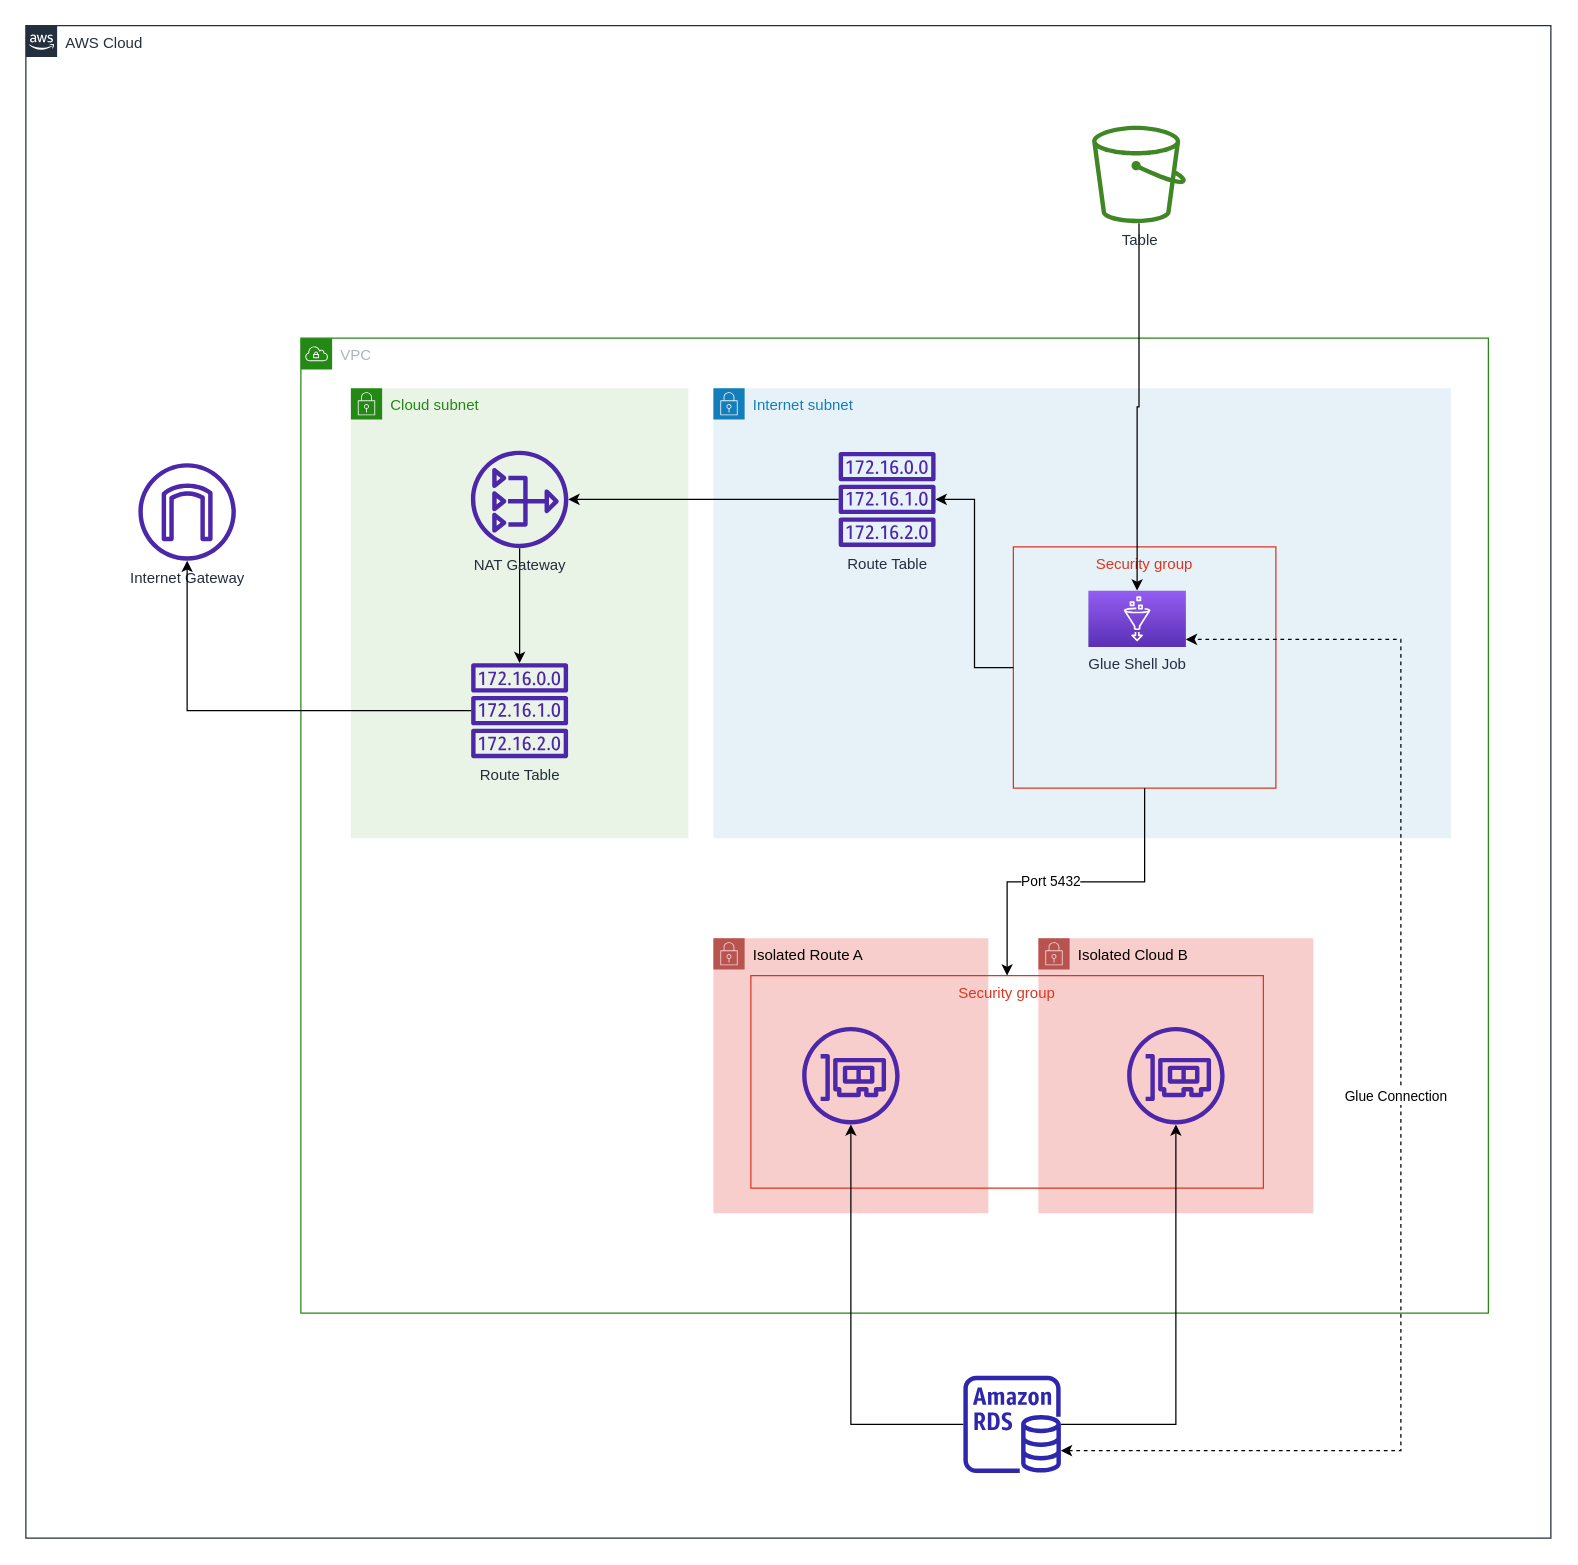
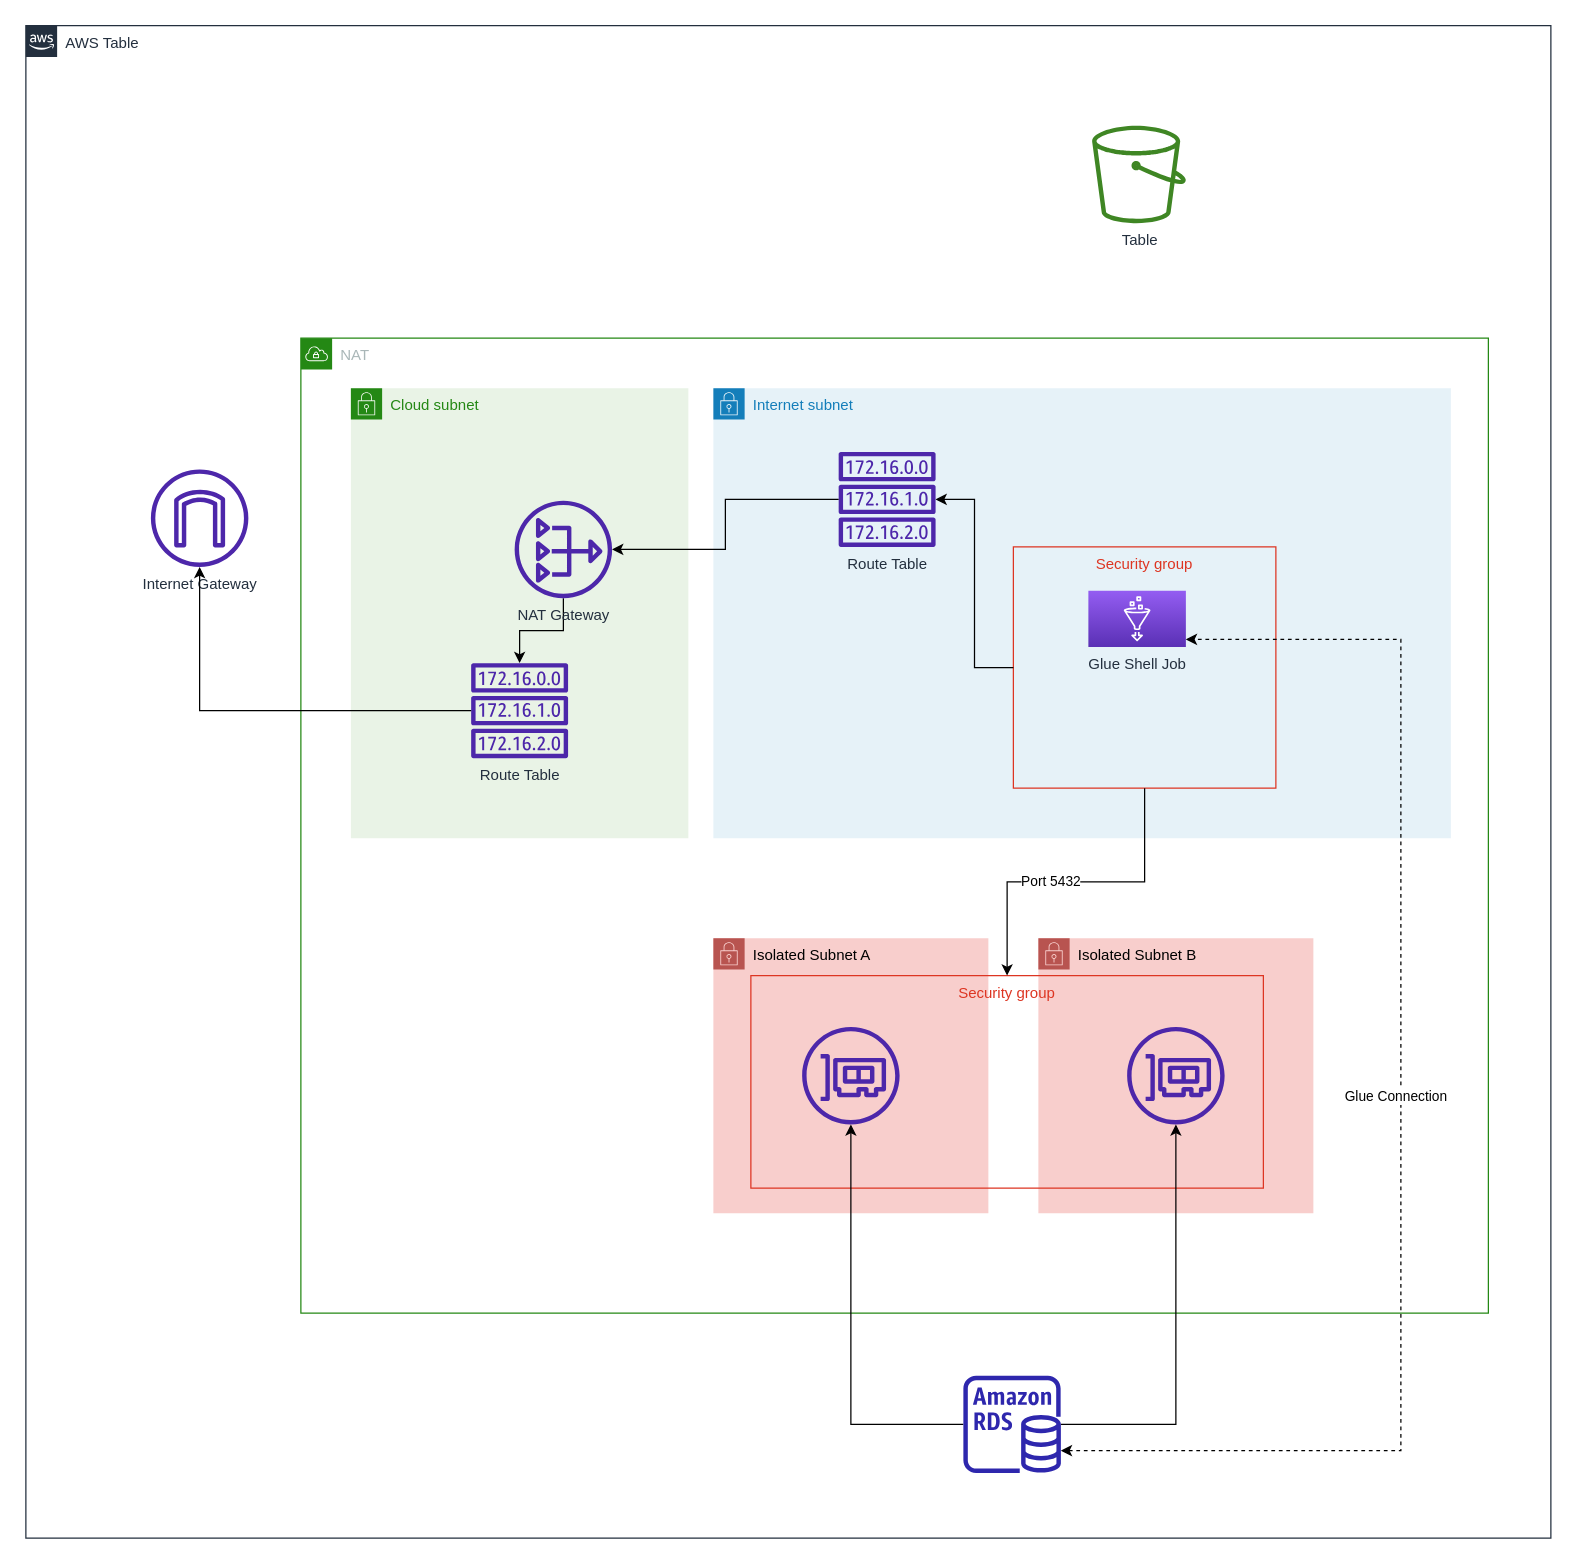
node "AWS Cloud": label "AWS Cloud" -> "AWS Table"
node "VPC": label "VPC" -> "NAT"
edge "Table" -> "Glue Shell Job": removed
node "NAT Gateway": moved (519, 499) -> (563, 549)
node "Internet Gateway": moved (187, 512) -> (199, 518)
node "Isolated Route A": label "Isolated Route A" -> "Isolated Subnet A"
node "Isolated Cloud B": label "Isolated Cloud B" -> "Isolated Subnet B"
